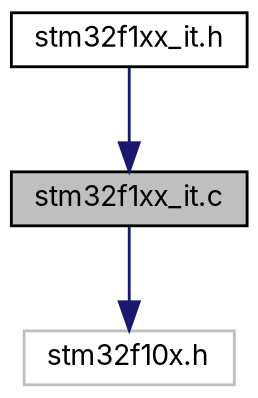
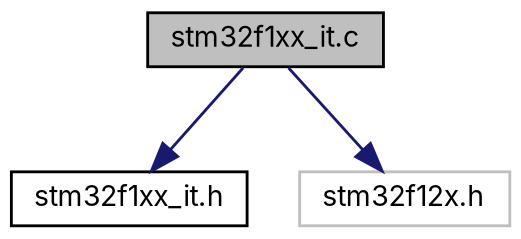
edge "stm32f1xx_it.h" -> "stm32f1xx_it.c": reversed
node "stm32f10x.h": label "stm32f10x.h" -> "stm32f12x.h"
